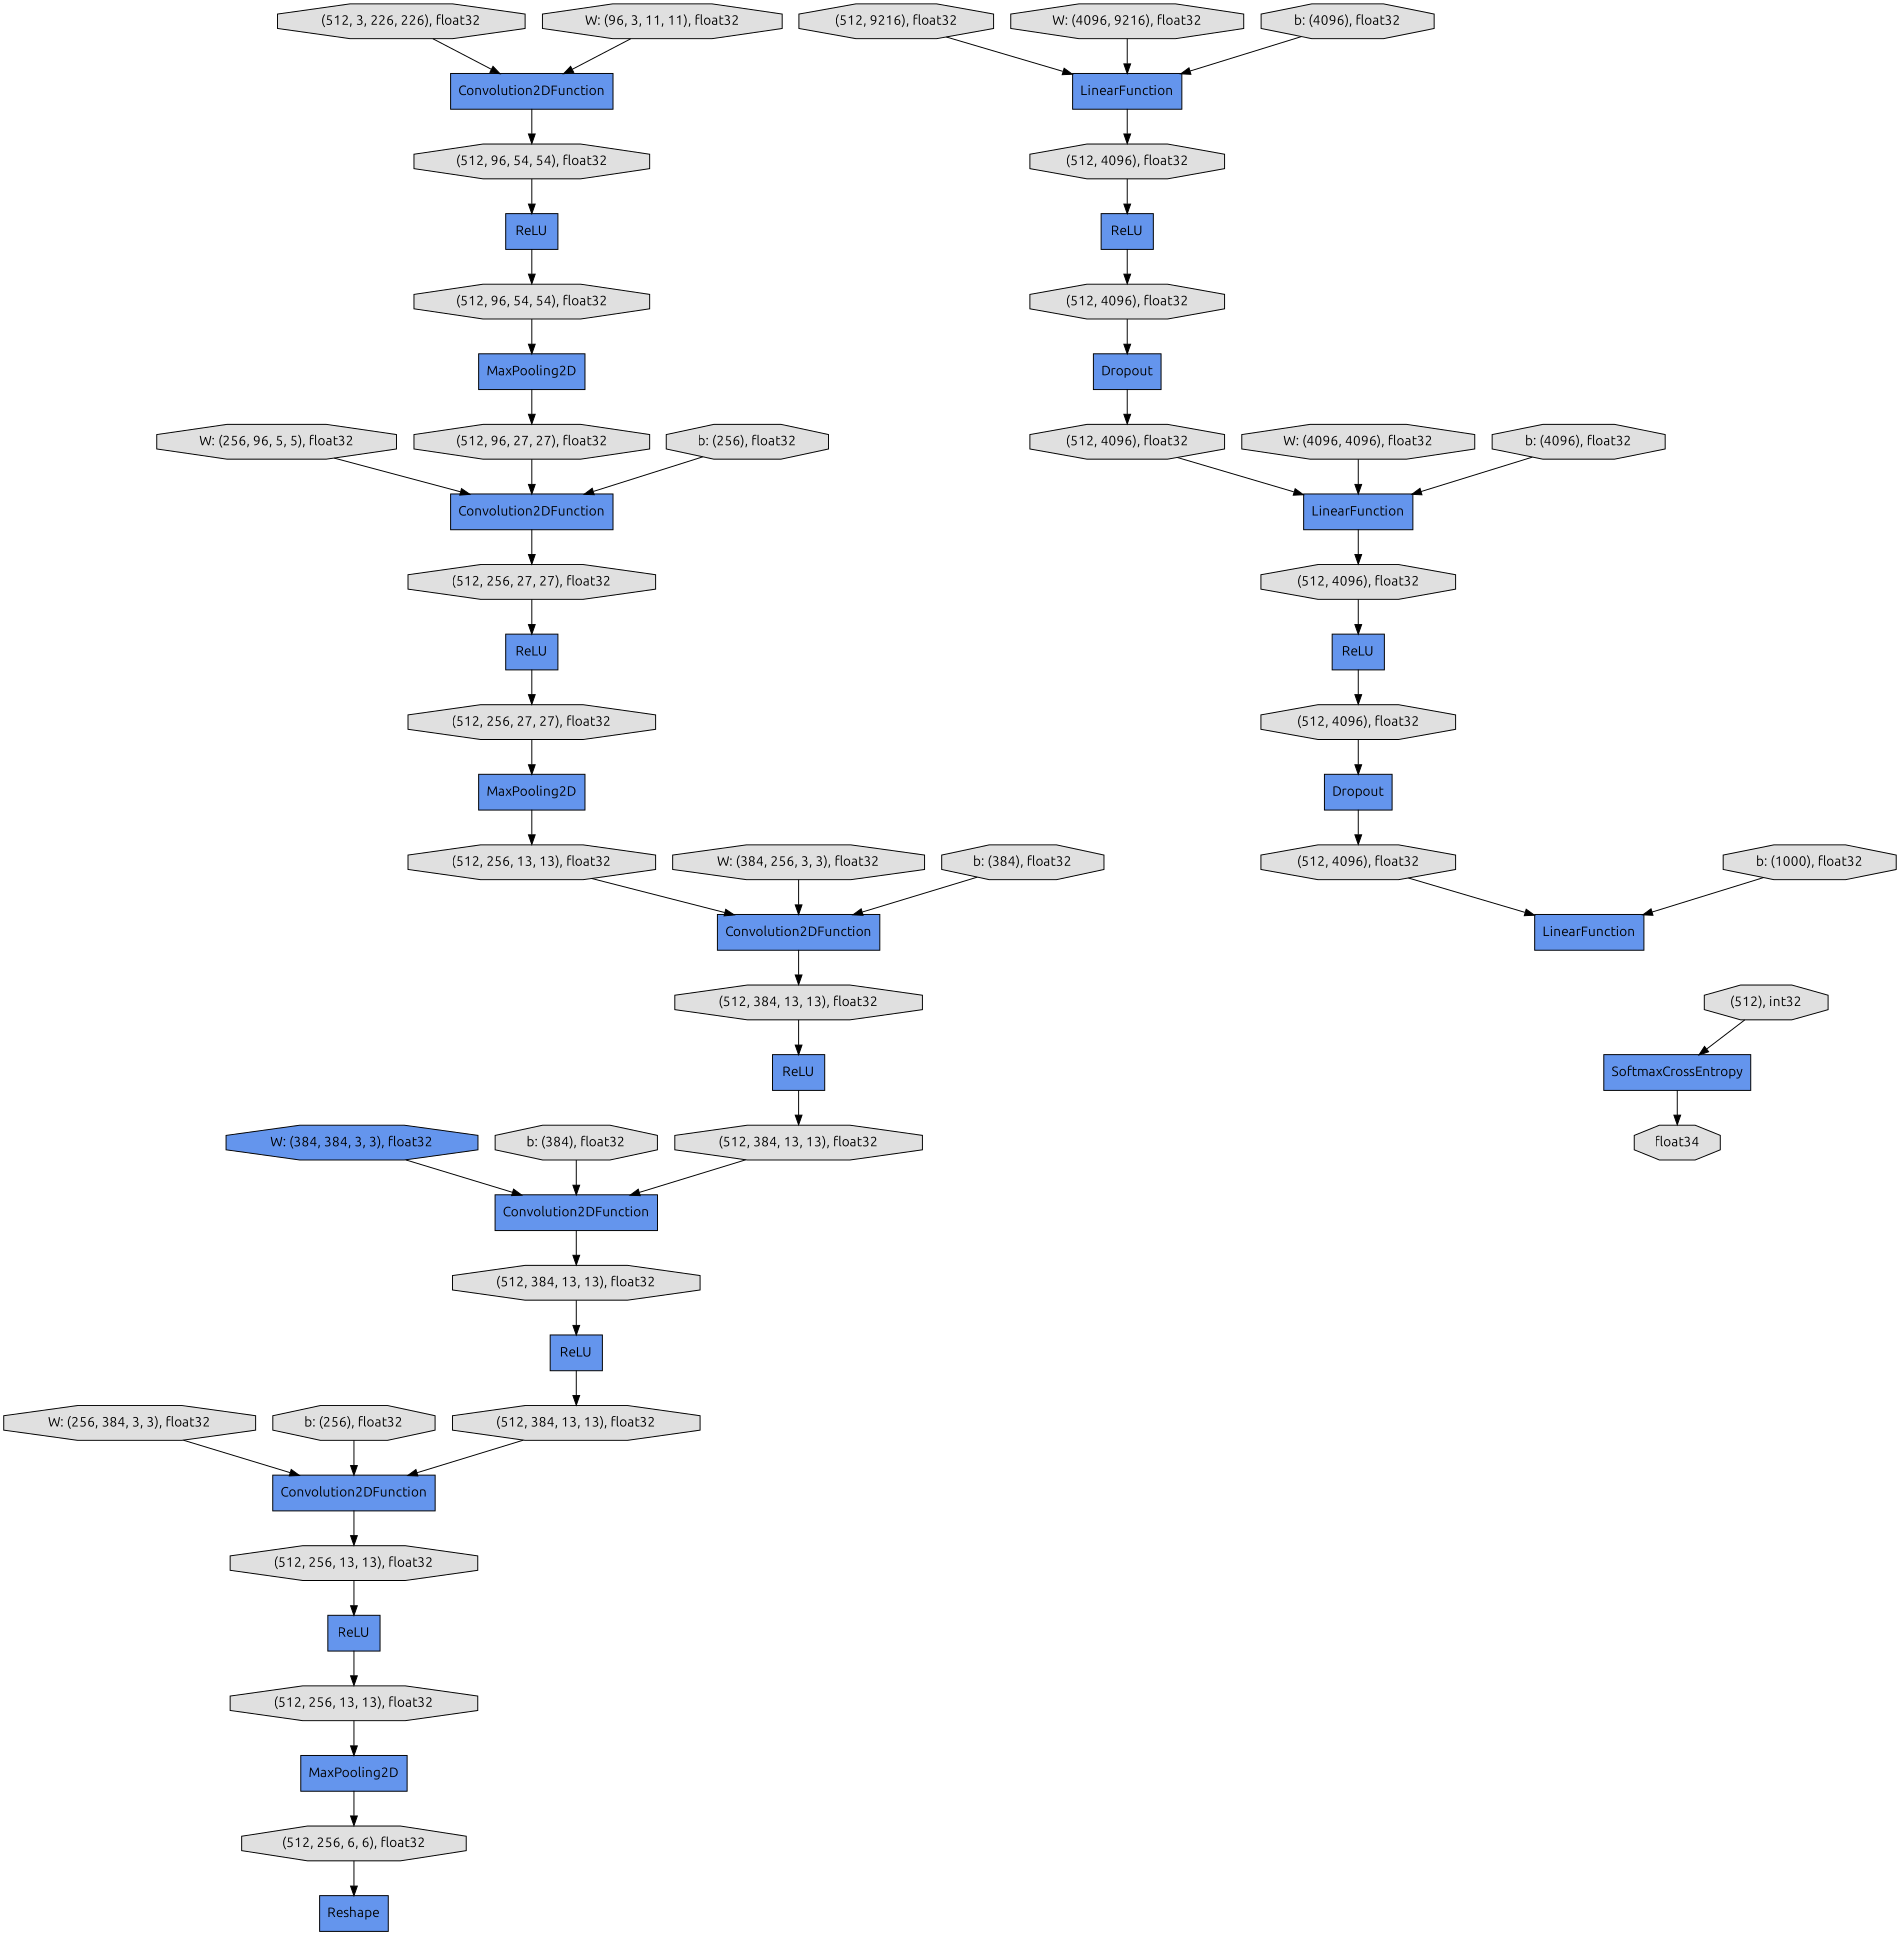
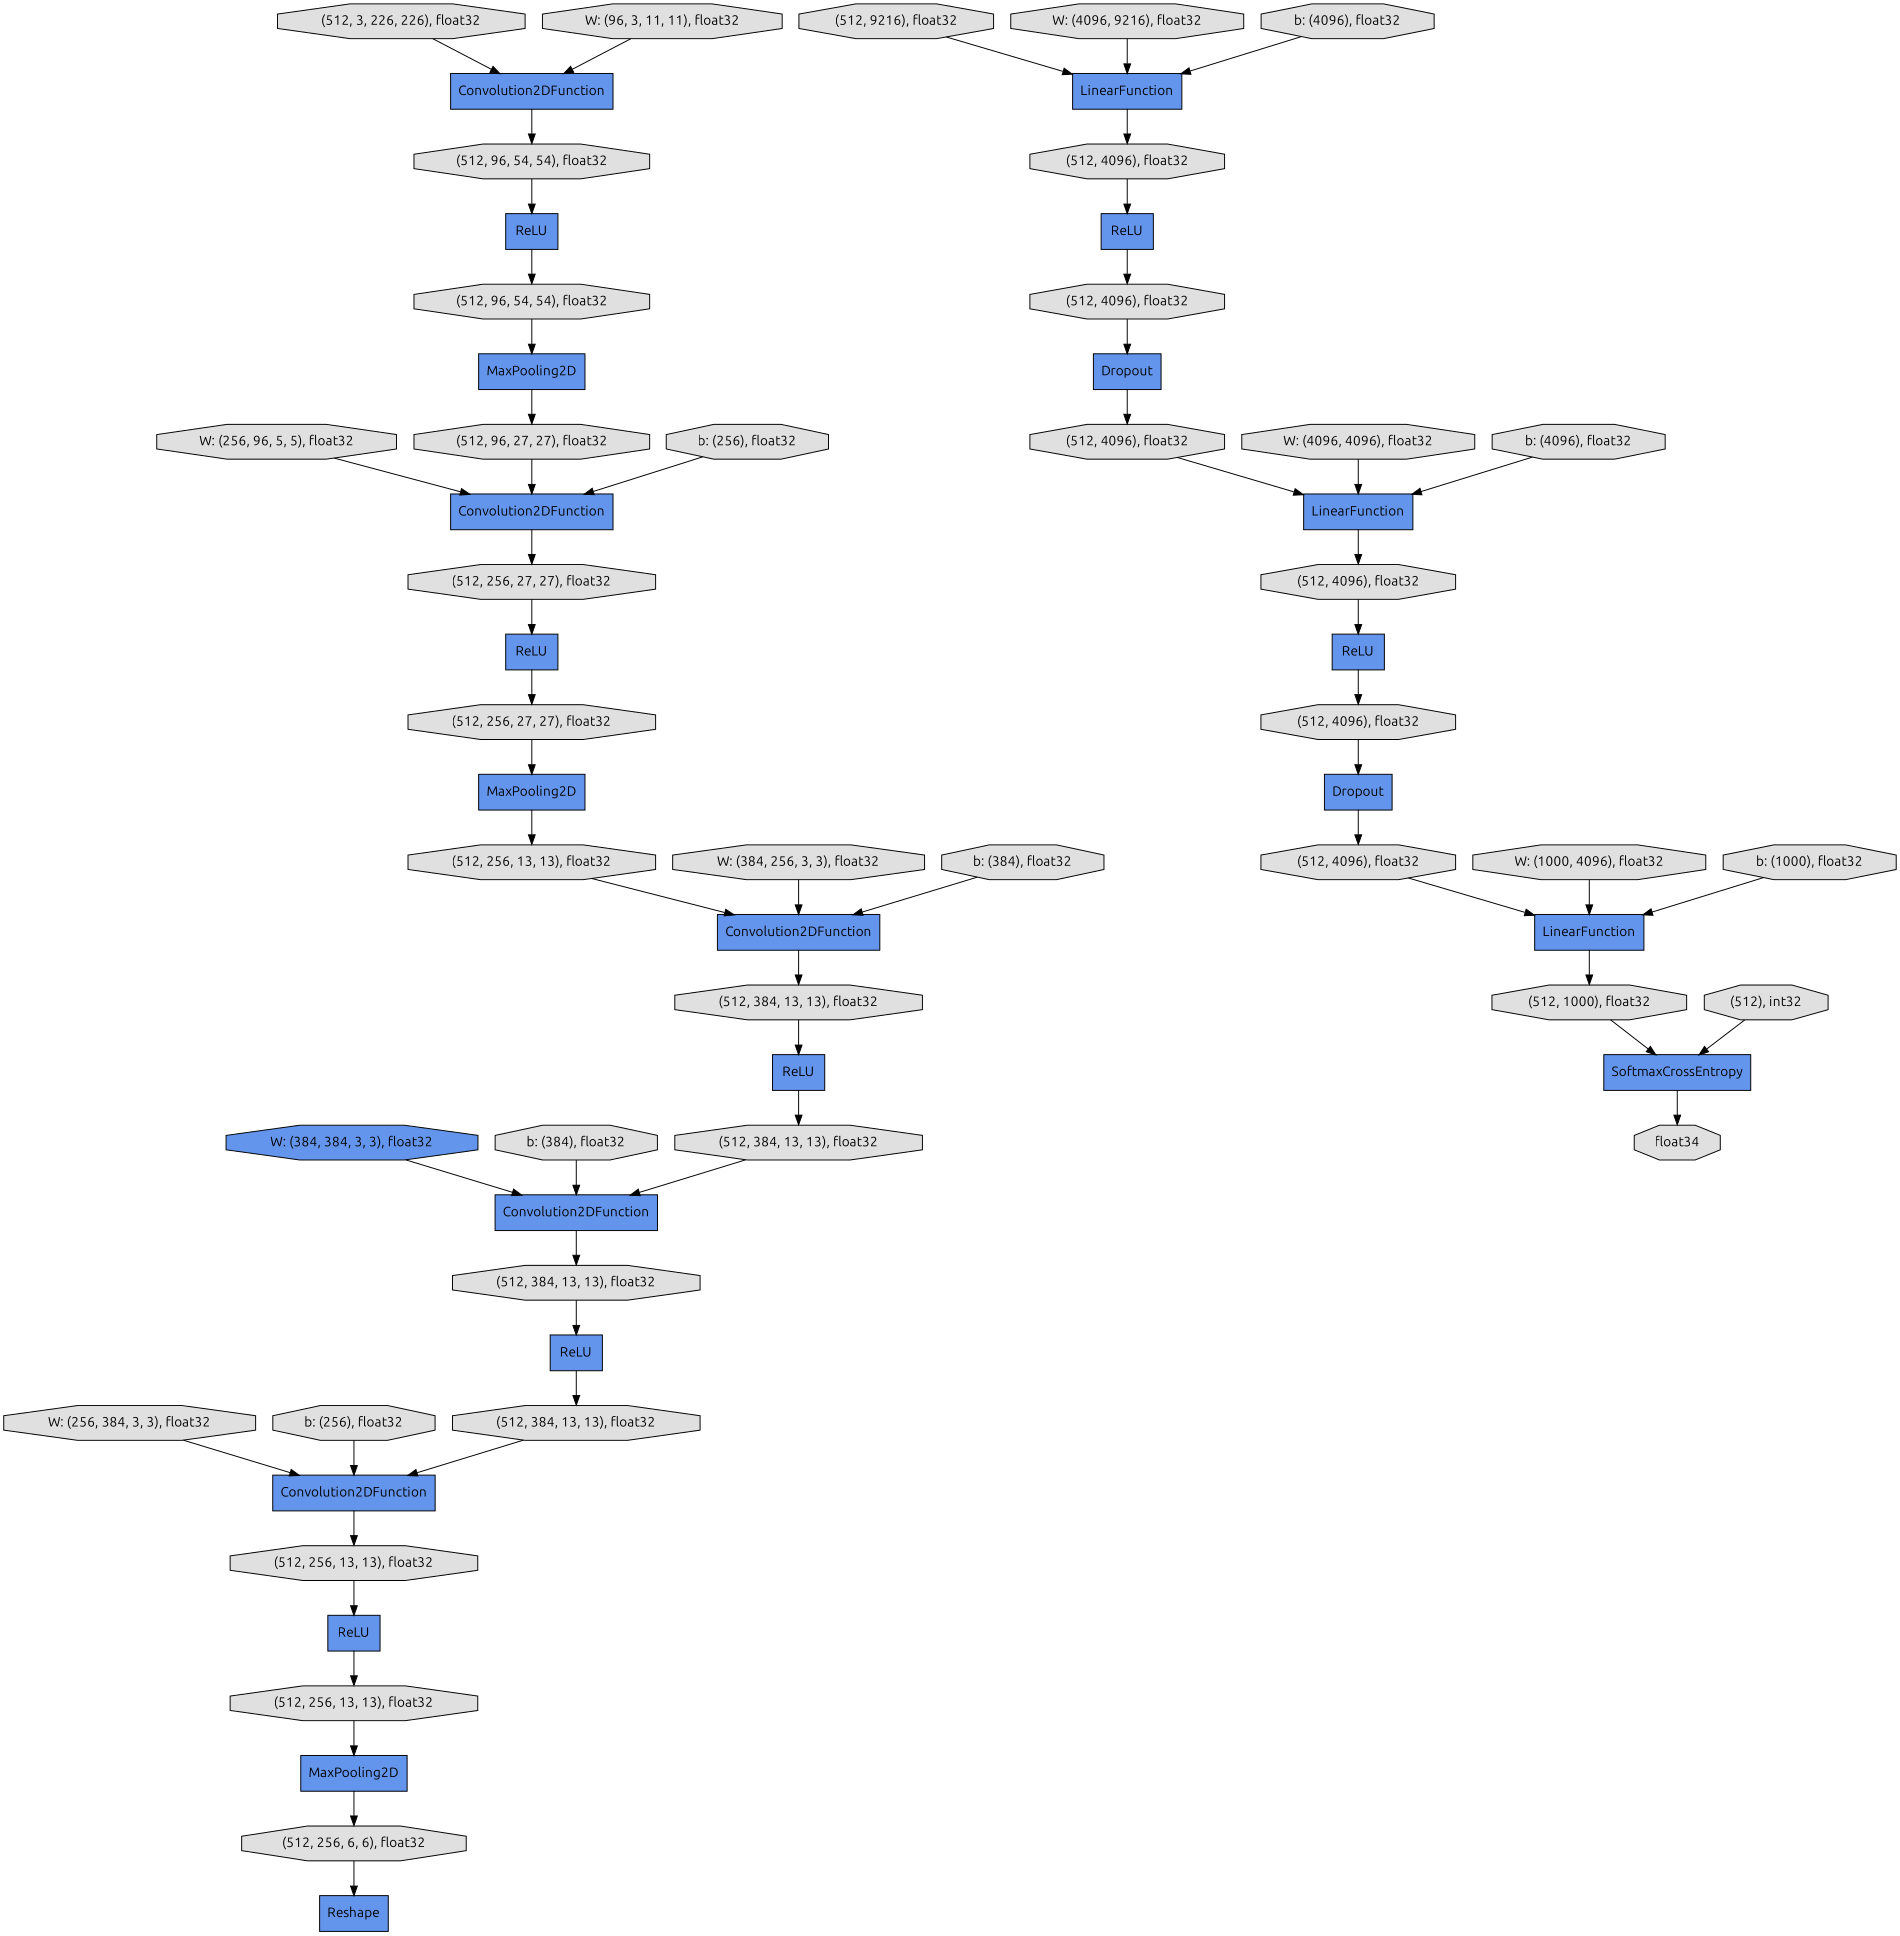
node "W: (1000, 4096), float32": added
node "(512, 1000), float32": added
